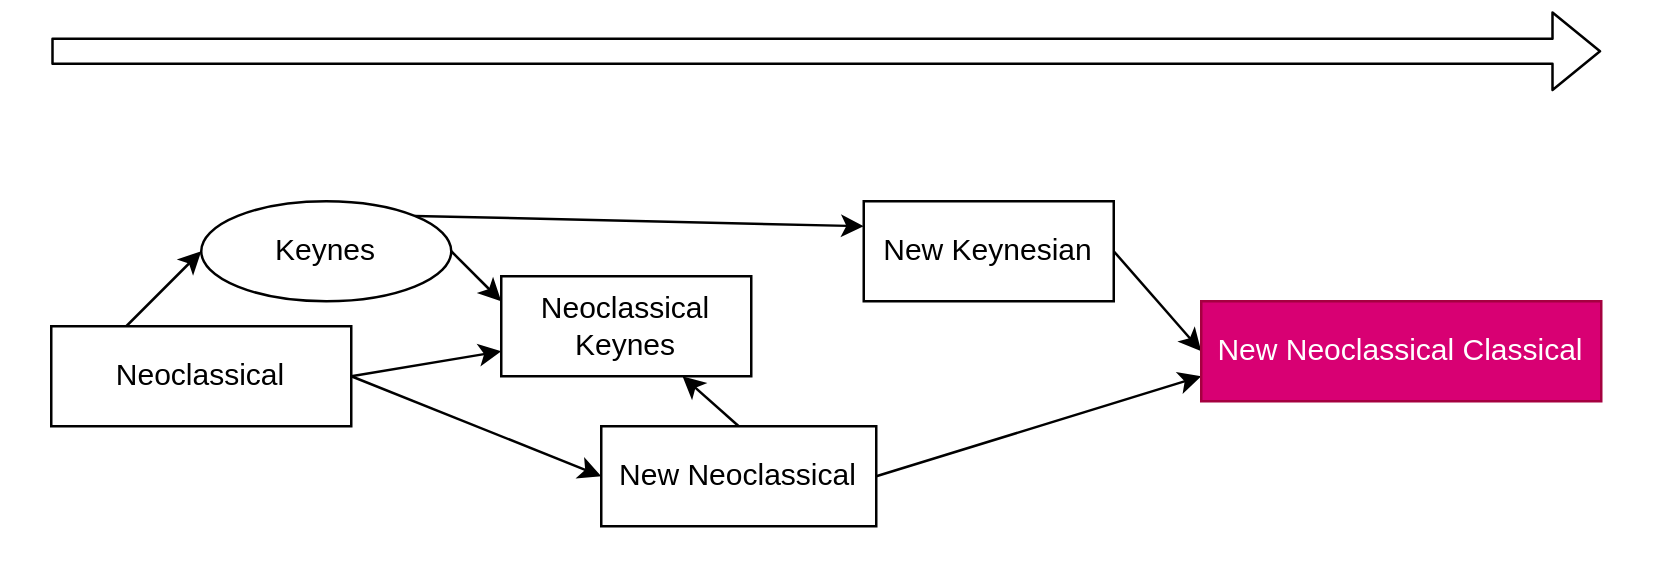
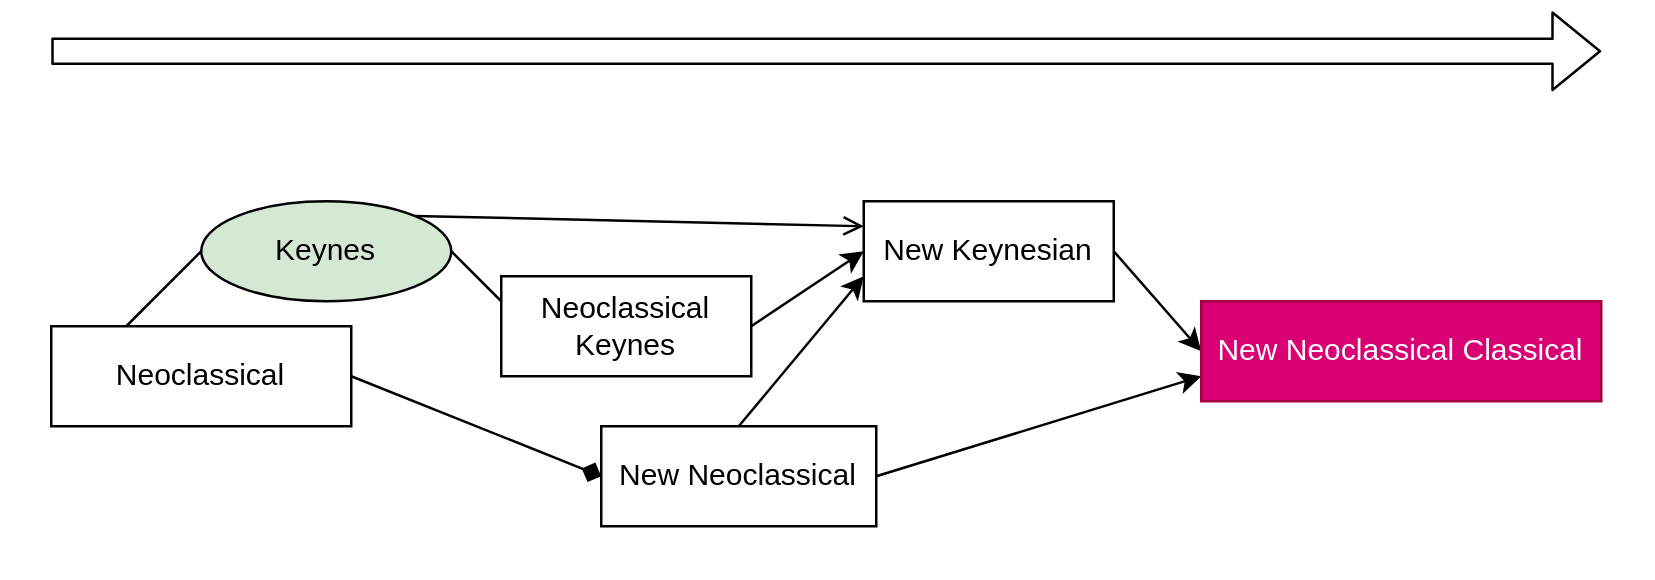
edge "Keynes" -> "New Keynesian": arrowhead classic -> open
node "Keynes": fillcolor #ffffff -> #d5e8d4
edge "Neoclassical" -> "Keynes": arrowhead classic -> none
edge "Keynes" -> "Neoclassical Keynes": arrowhead classic -> none
edge "Neoclassical Keynes" -> "New Keynesian": added
edge "Neoclassical" -> "Neoclassical Keynes": removed
edge "New Neoclassical" -> "Neoclassical Keynes": now "New Neoclassical" -> "New Keynesian"
edge "Neoclassical" -> "New Neoclassical": arrowhead classic -> diamond
